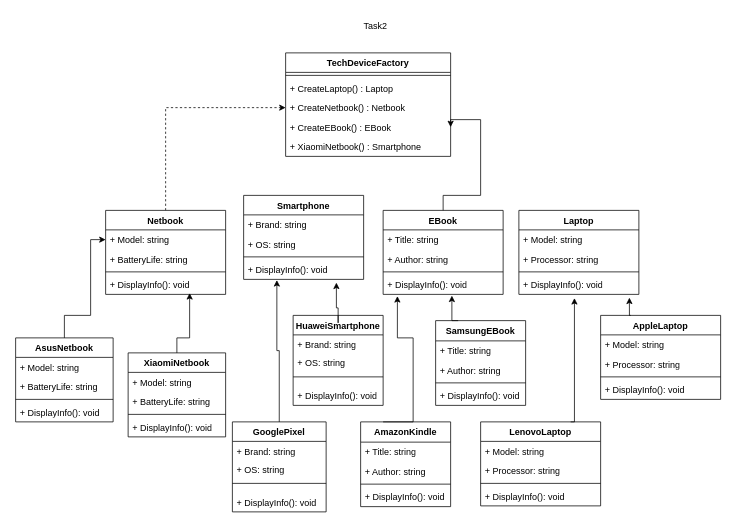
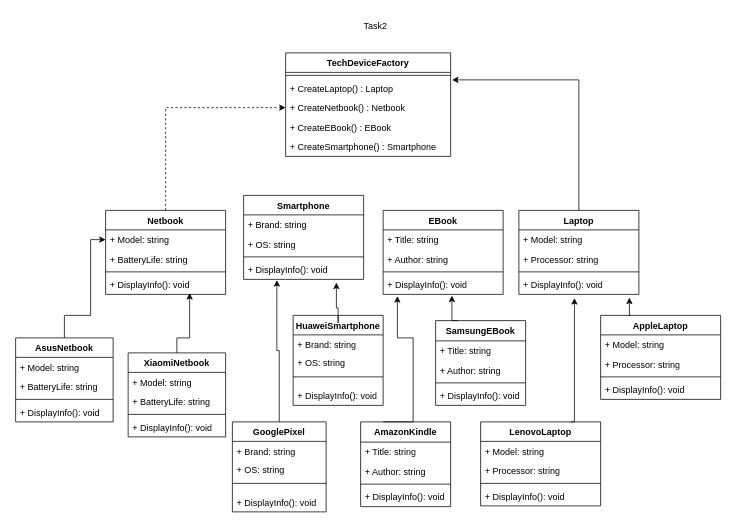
edge "Laptop" -> "+ CreateLaptop() : Laptop": added
node "+ XiaomiNetbook() : Smartphone": label "+ XiaomiNetbook() : Smartphone" -> "+ CreateSmartphone() : Smartphone"
edge "EBook" -> "+ CreateEBook() : EBook": removed
